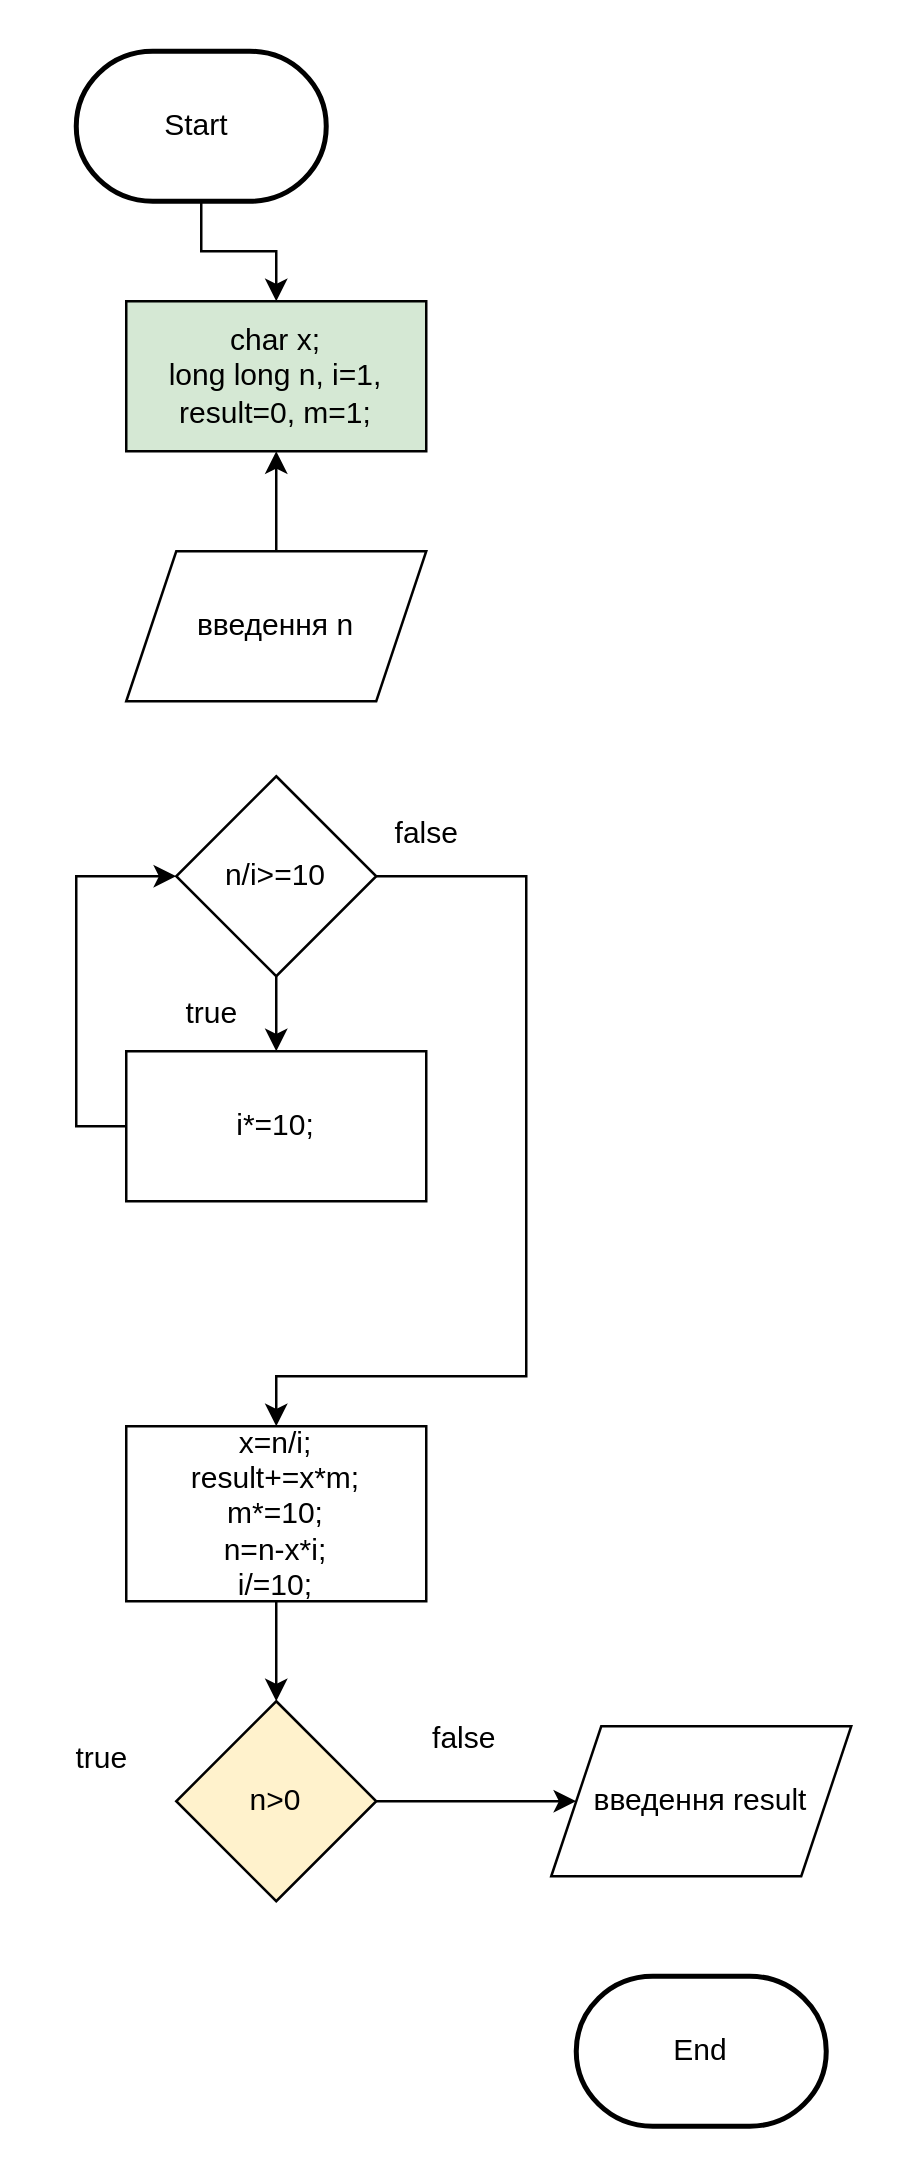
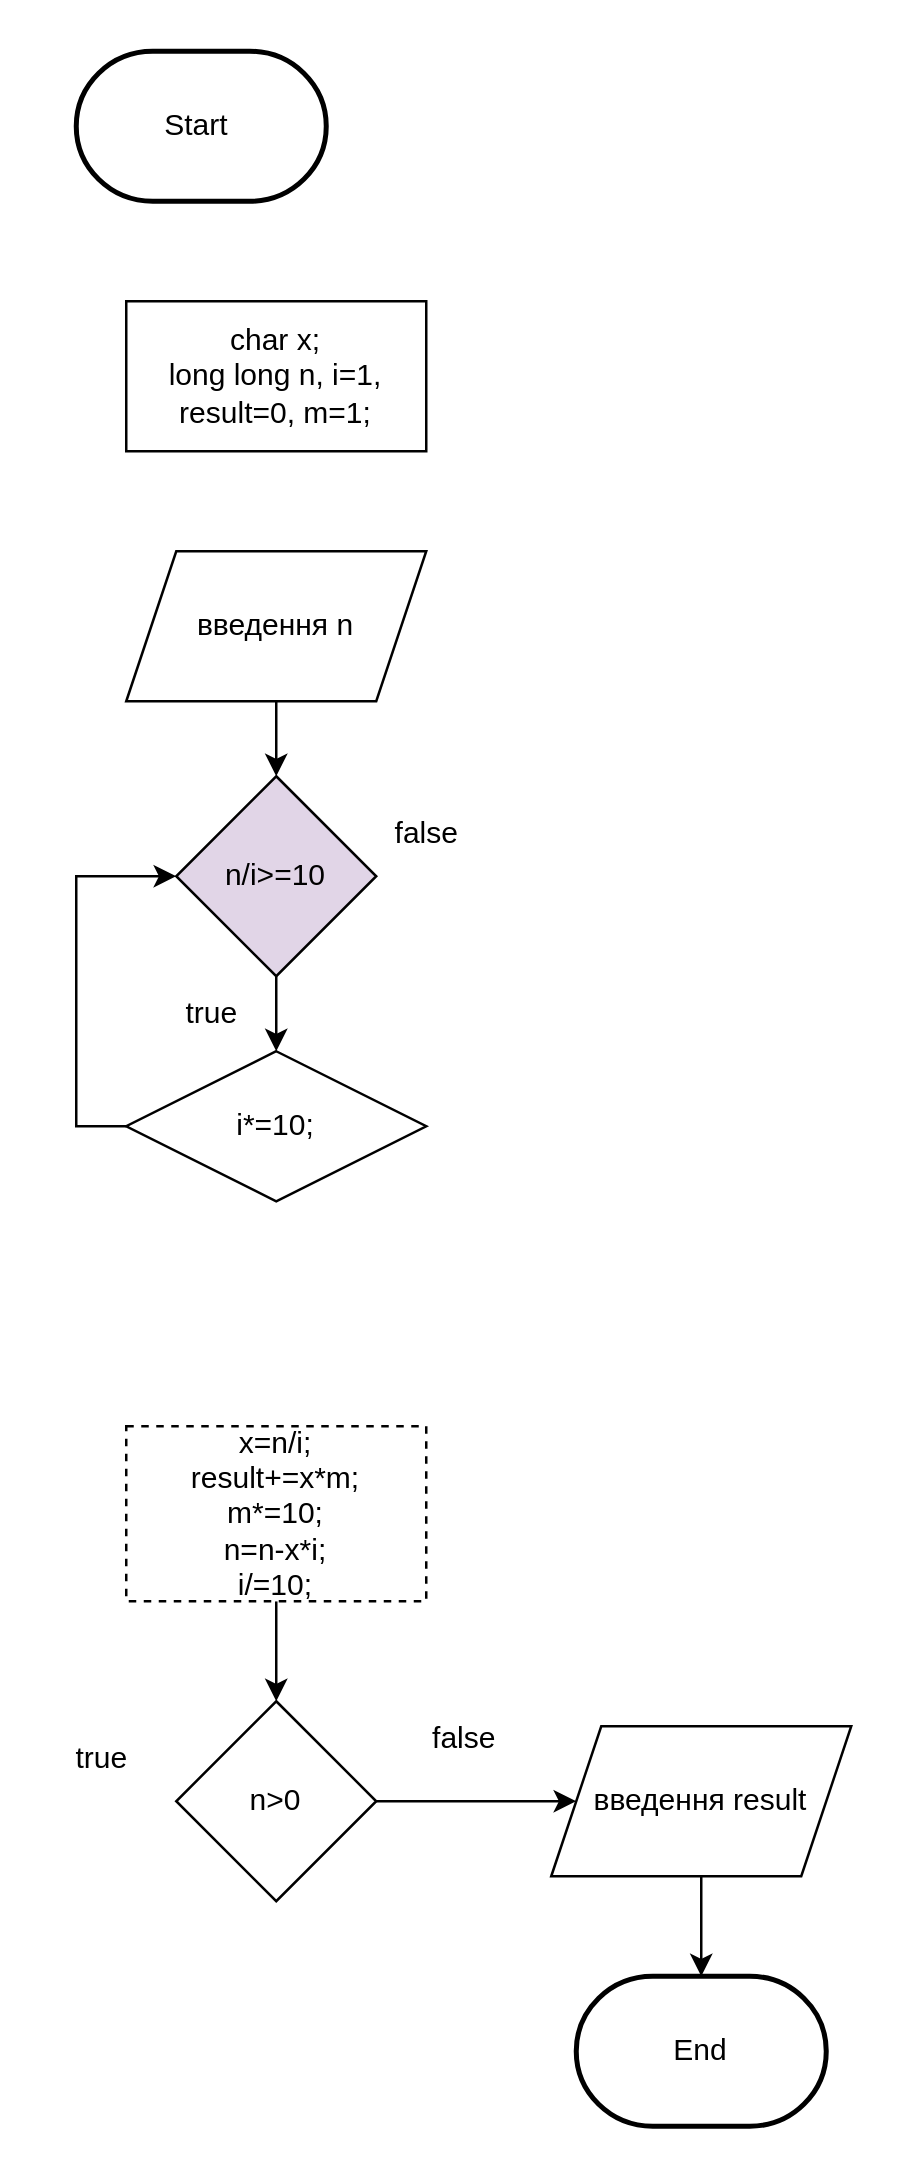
edge "Start" -> "char x; long long n, i=1, result=0, m=1;": removed
node "char x; long long n, i=1, result=0, m=1;": fillcolor #d5e8d4 -> #ffffff
edge "введення n" -> "char x; long long n, i=1, result=0, m=1;": now "введення n" -> "n/i>=10"
node "n/i>=10": fillcolor #ffffff -> #e1d5e7
node "i*=10;": shape rectangle -> diamond
edge "n/i>=10" -> "x=n/i; result+=x*m; m*=10; n=n-x*i; i/=10;": removed
node "x=n/i; result+=x*m; m*=10; n=n-x*i; i/=10;": style solid -> dashed
node "n>0": fillcolor #fff2cc -> #ffffff
edge "введення result" -> "End": added
